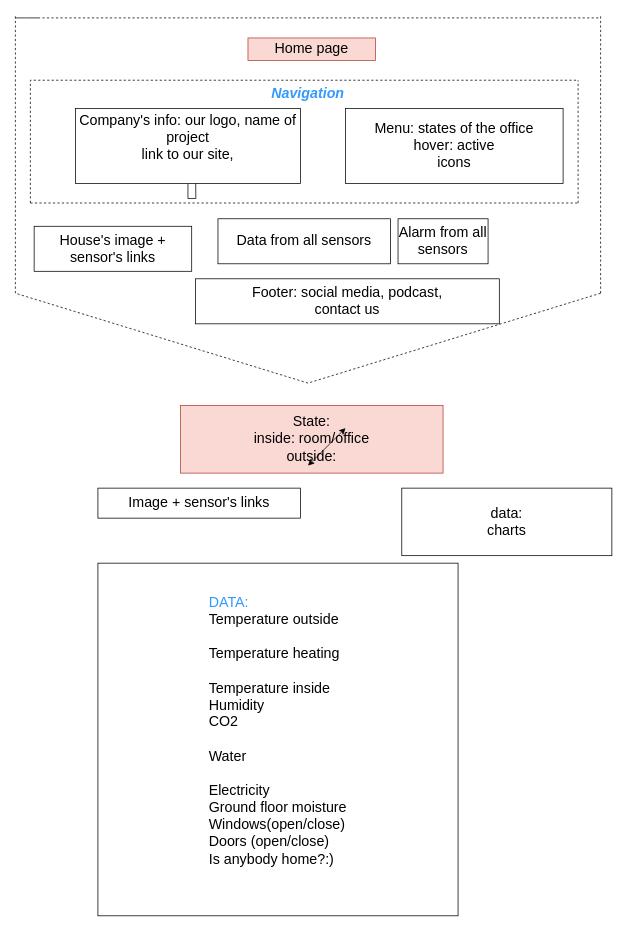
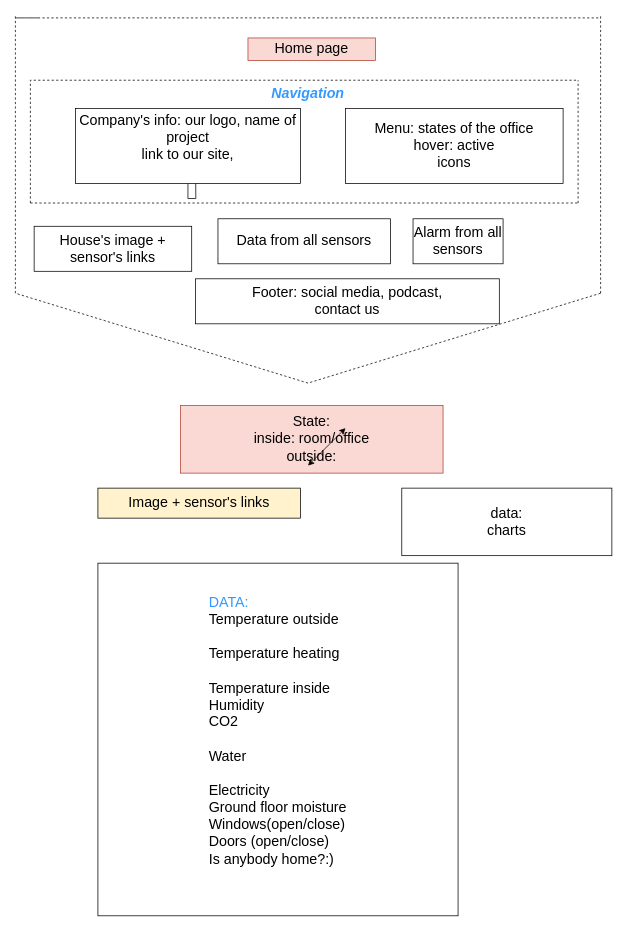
node "Alarm from all sensors": moved (443, 241) -> (458, 241)
node "Image + sensor's links": fillcolor #ffffff -> #fff2cc
